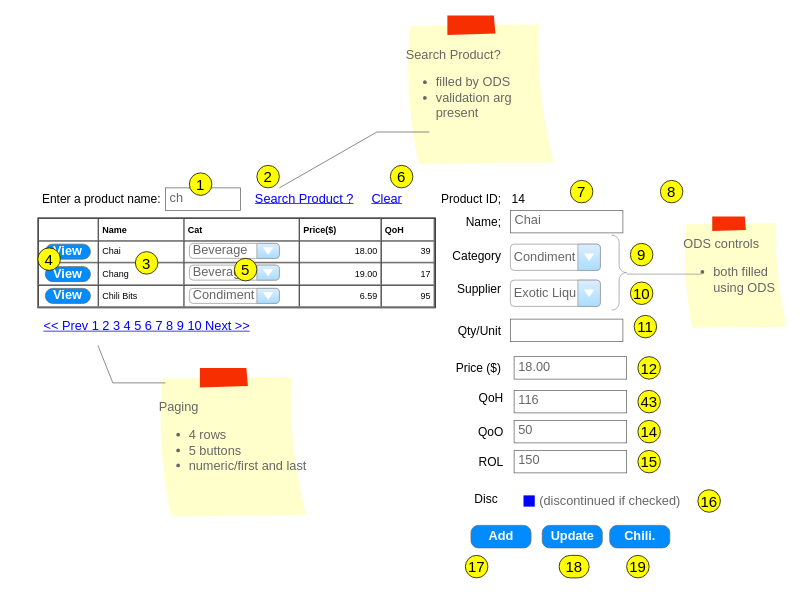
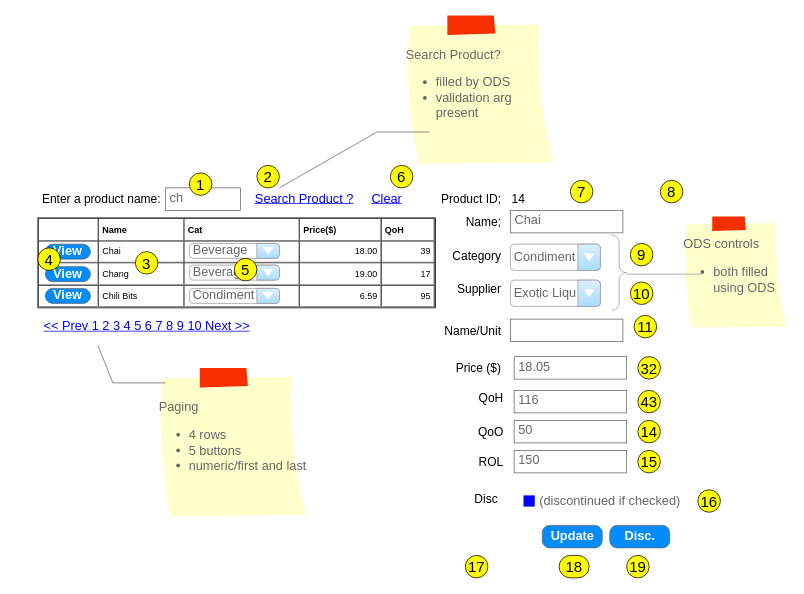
node "Qty/Unit": label "Qty/Unit" -> "Name/Unit"
node "18.00": label "18.00" -> "18.05"
node "12": label "12" -> "32"
node "Add": removed
node "Chili.": label "Chili." -> "Disc."
